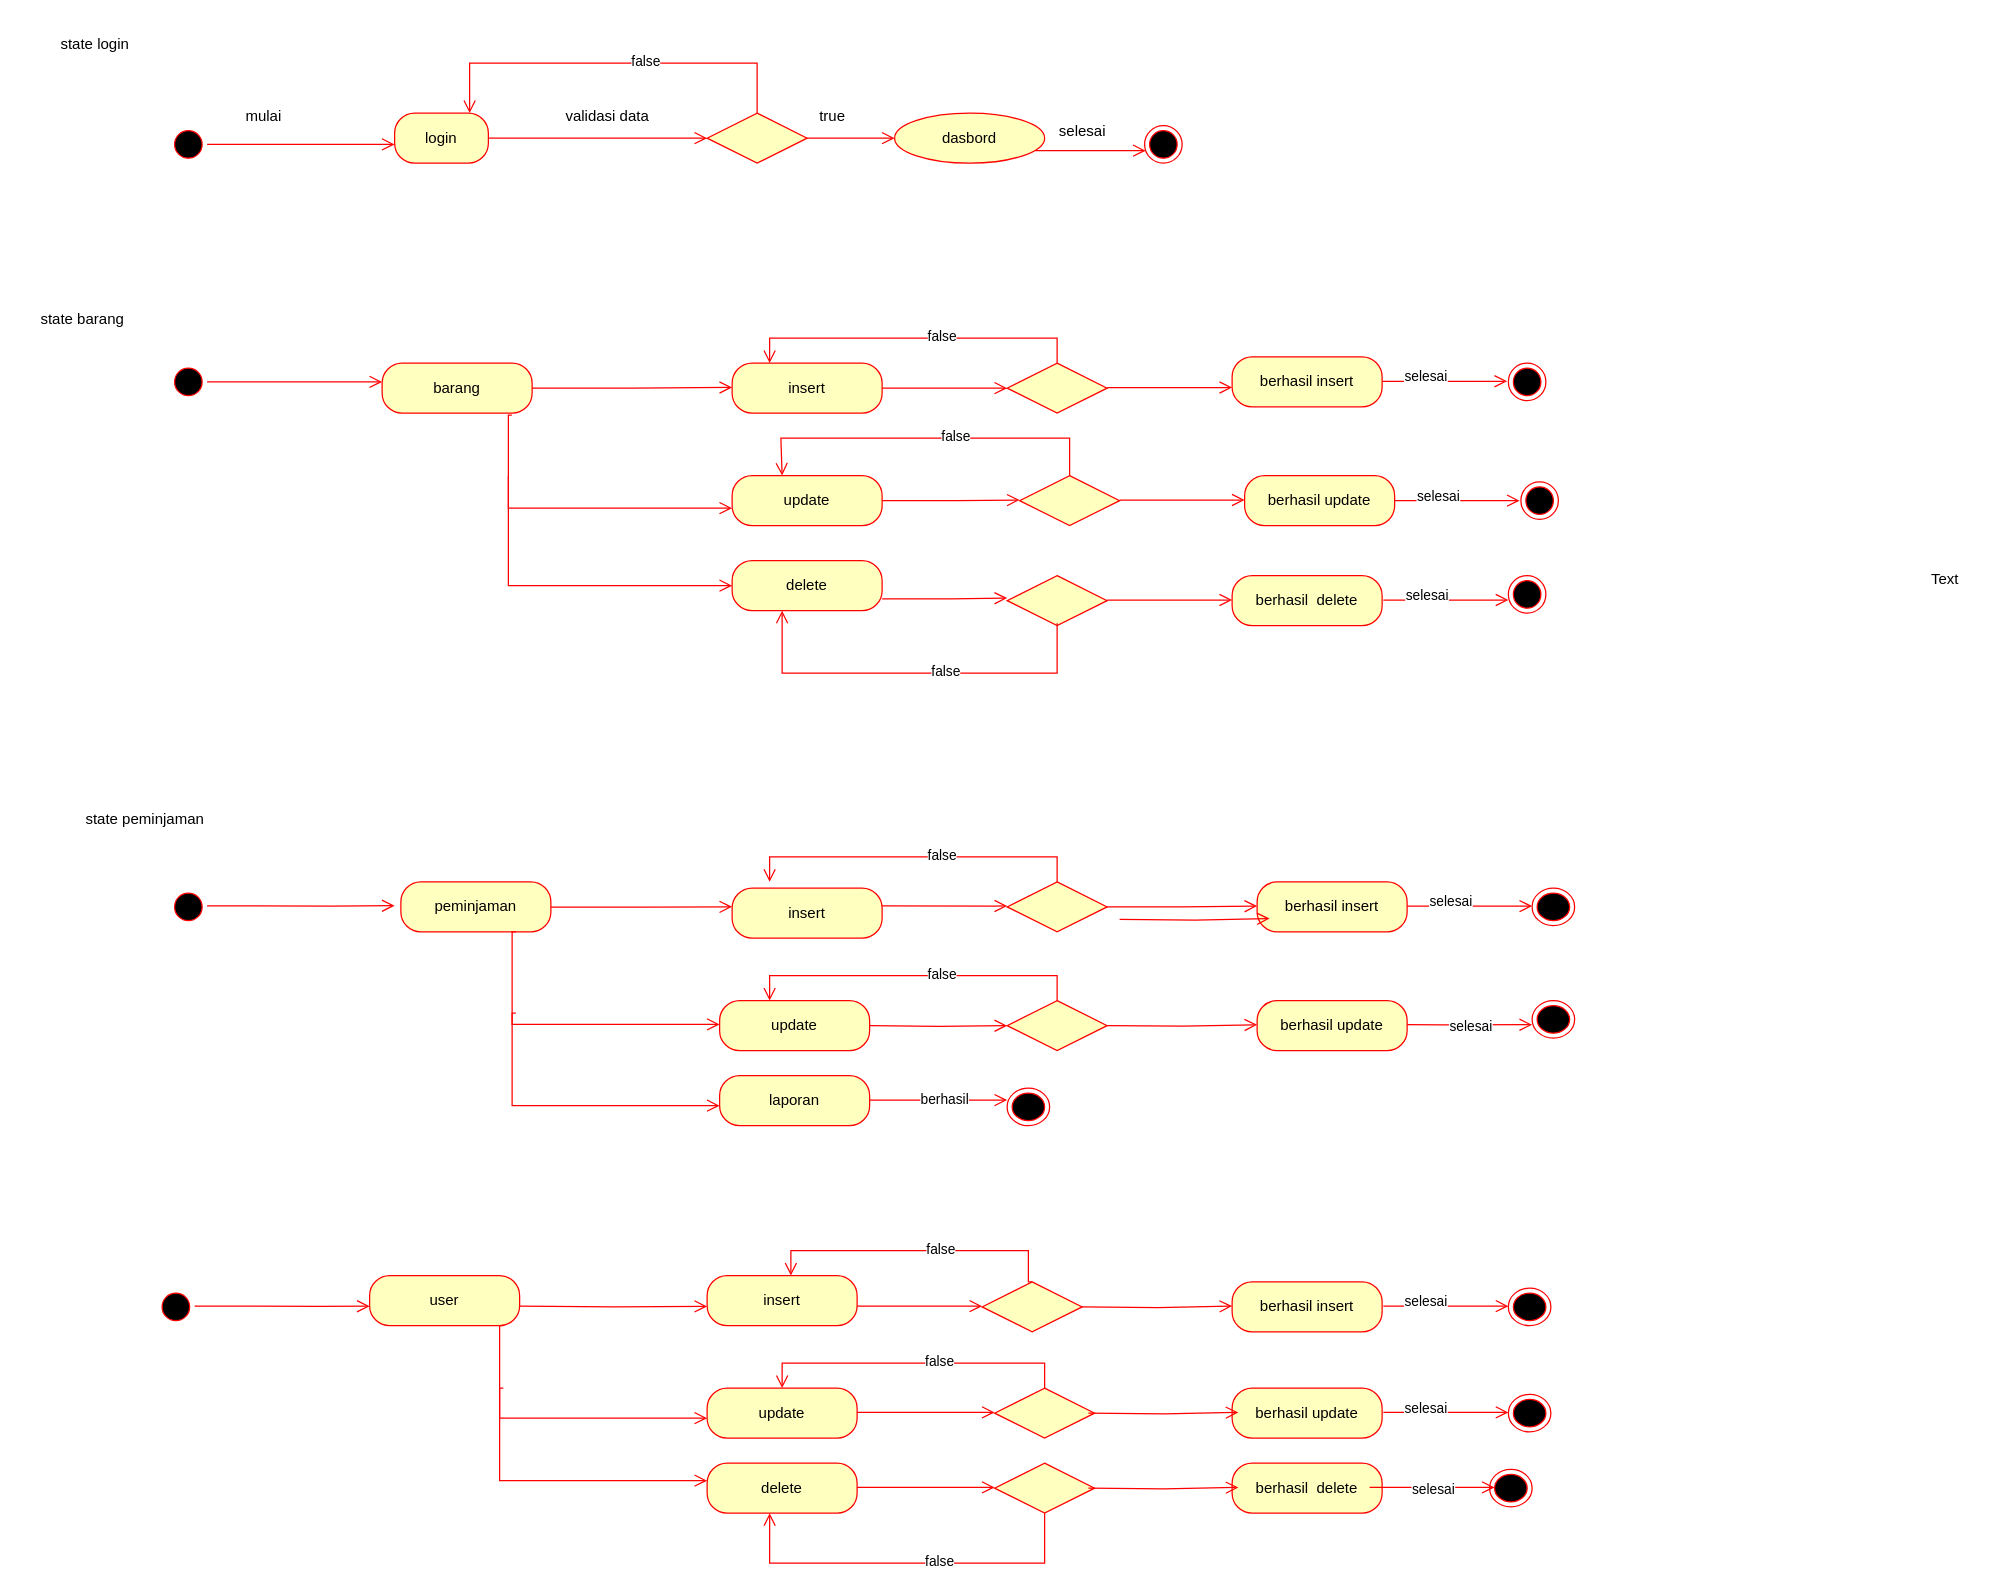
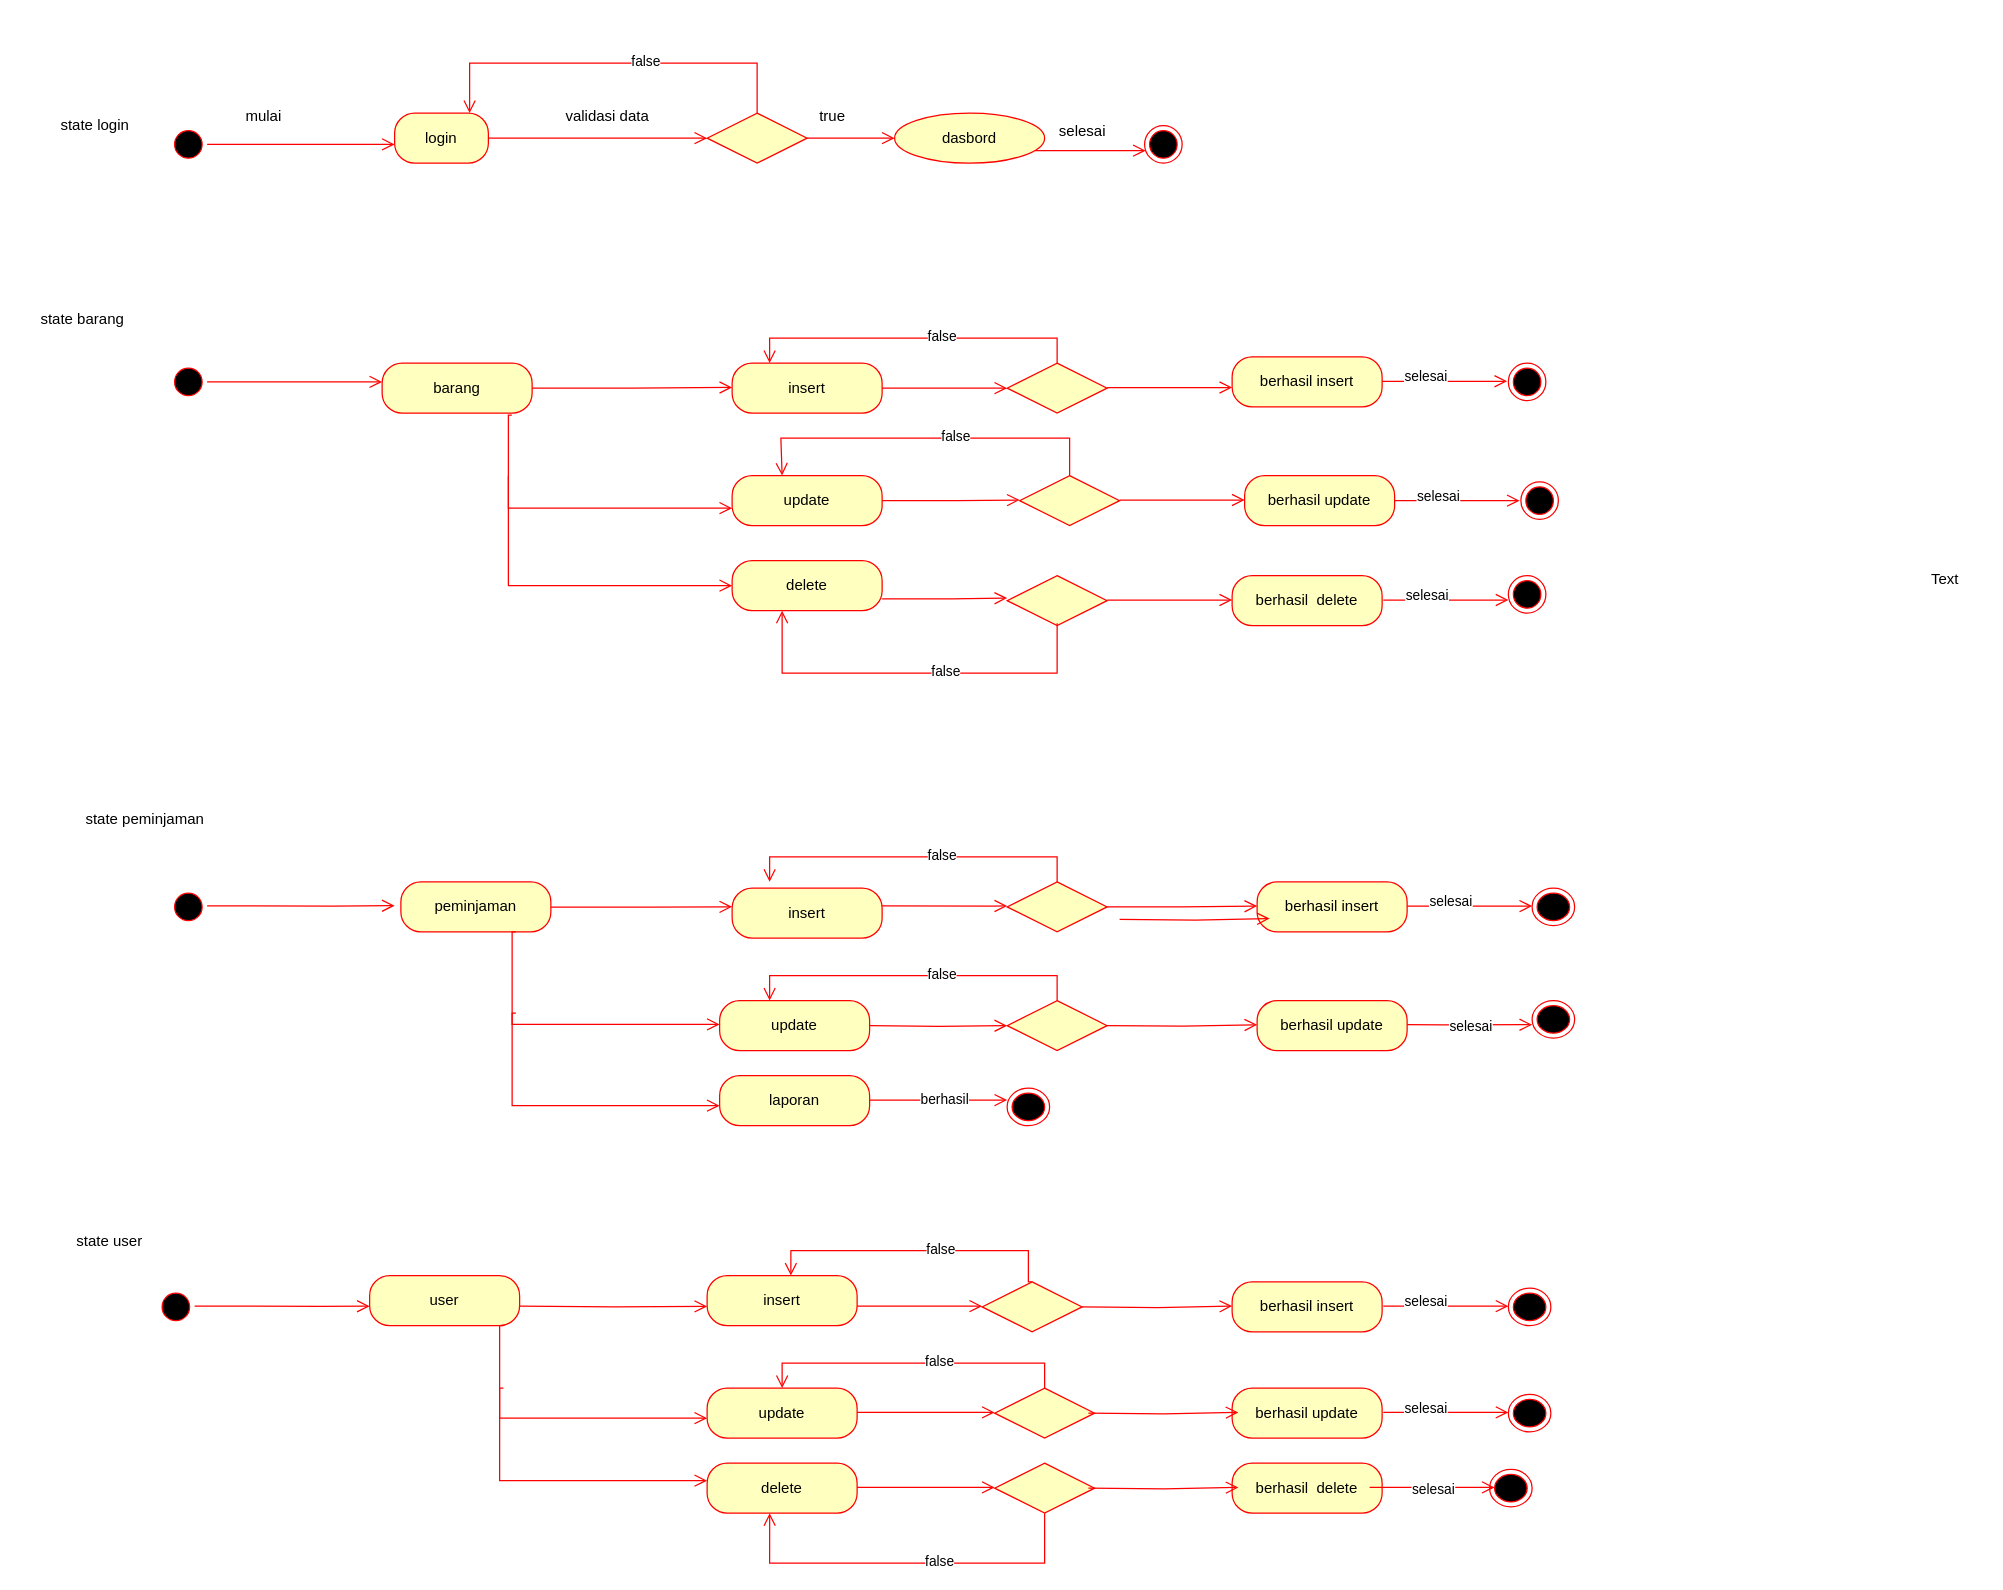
node "state login": moved (94, 44) -> (94, 126)
node "state user": added
